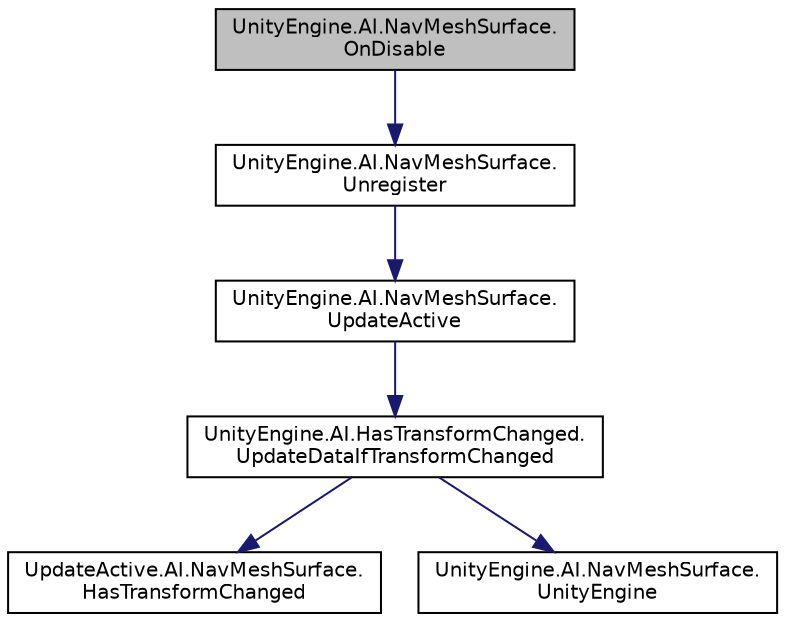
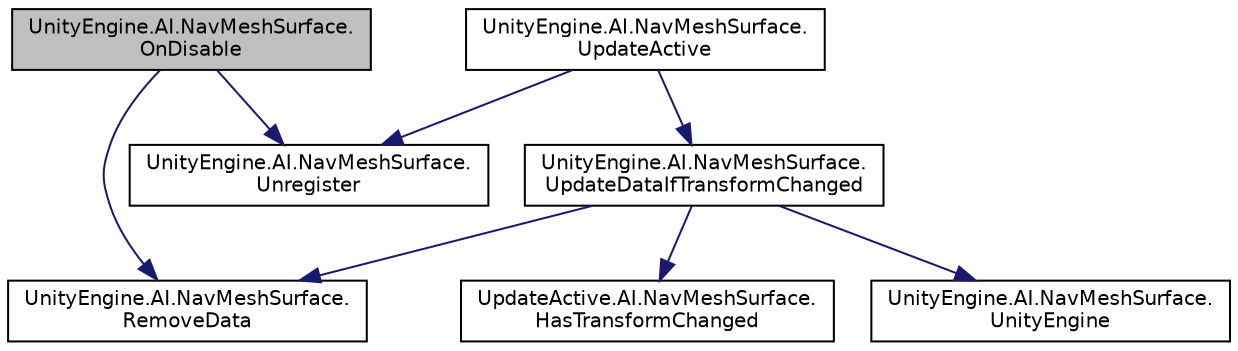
edge "UnityEngine.AI.NavMeshSurface. Unregister" -> "UnityEngine.AI.NavMeshSurface. UpdateActive": reversed
node "UnityEngine.AI.NavMeshSurface. RemoveData": added
node "UnityEngine.AI.HasTransformChanged. UpdateDataIfTransformChanged": label "UnityEngine.AI.HasTransformChanged. UpdateDataIfTransformChanged" -> "UnityEngine.AI.NavMeshSurface. UpdateDataIfTransformChanged"
